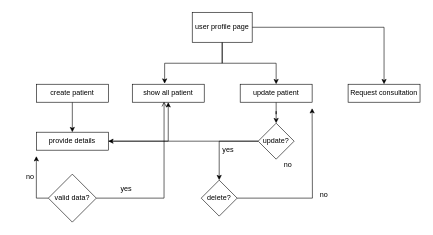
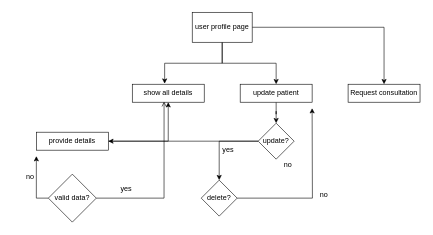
node "create patient": removed
node "show all patient": label "show all patient" -> "show all details"
edge "create patient" -> "provide details": removed
